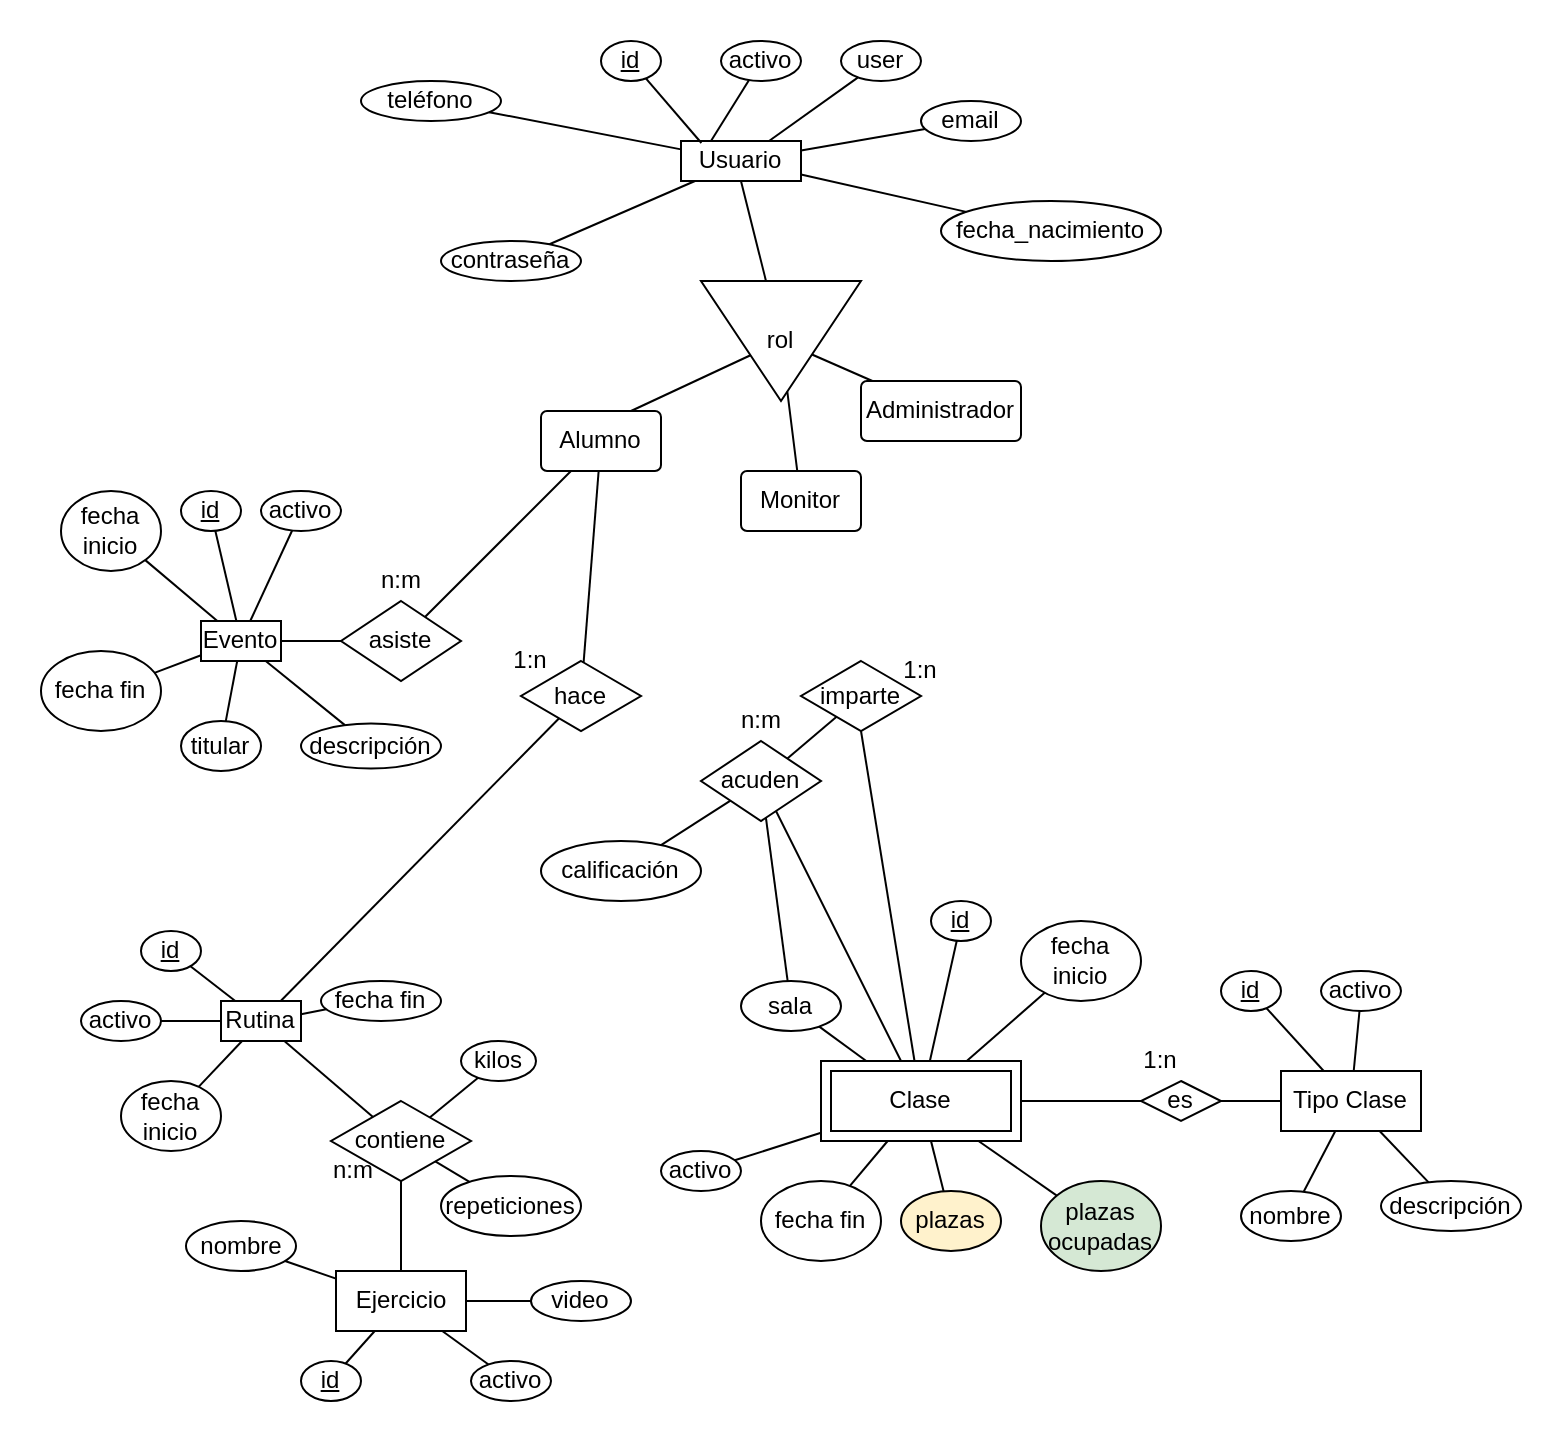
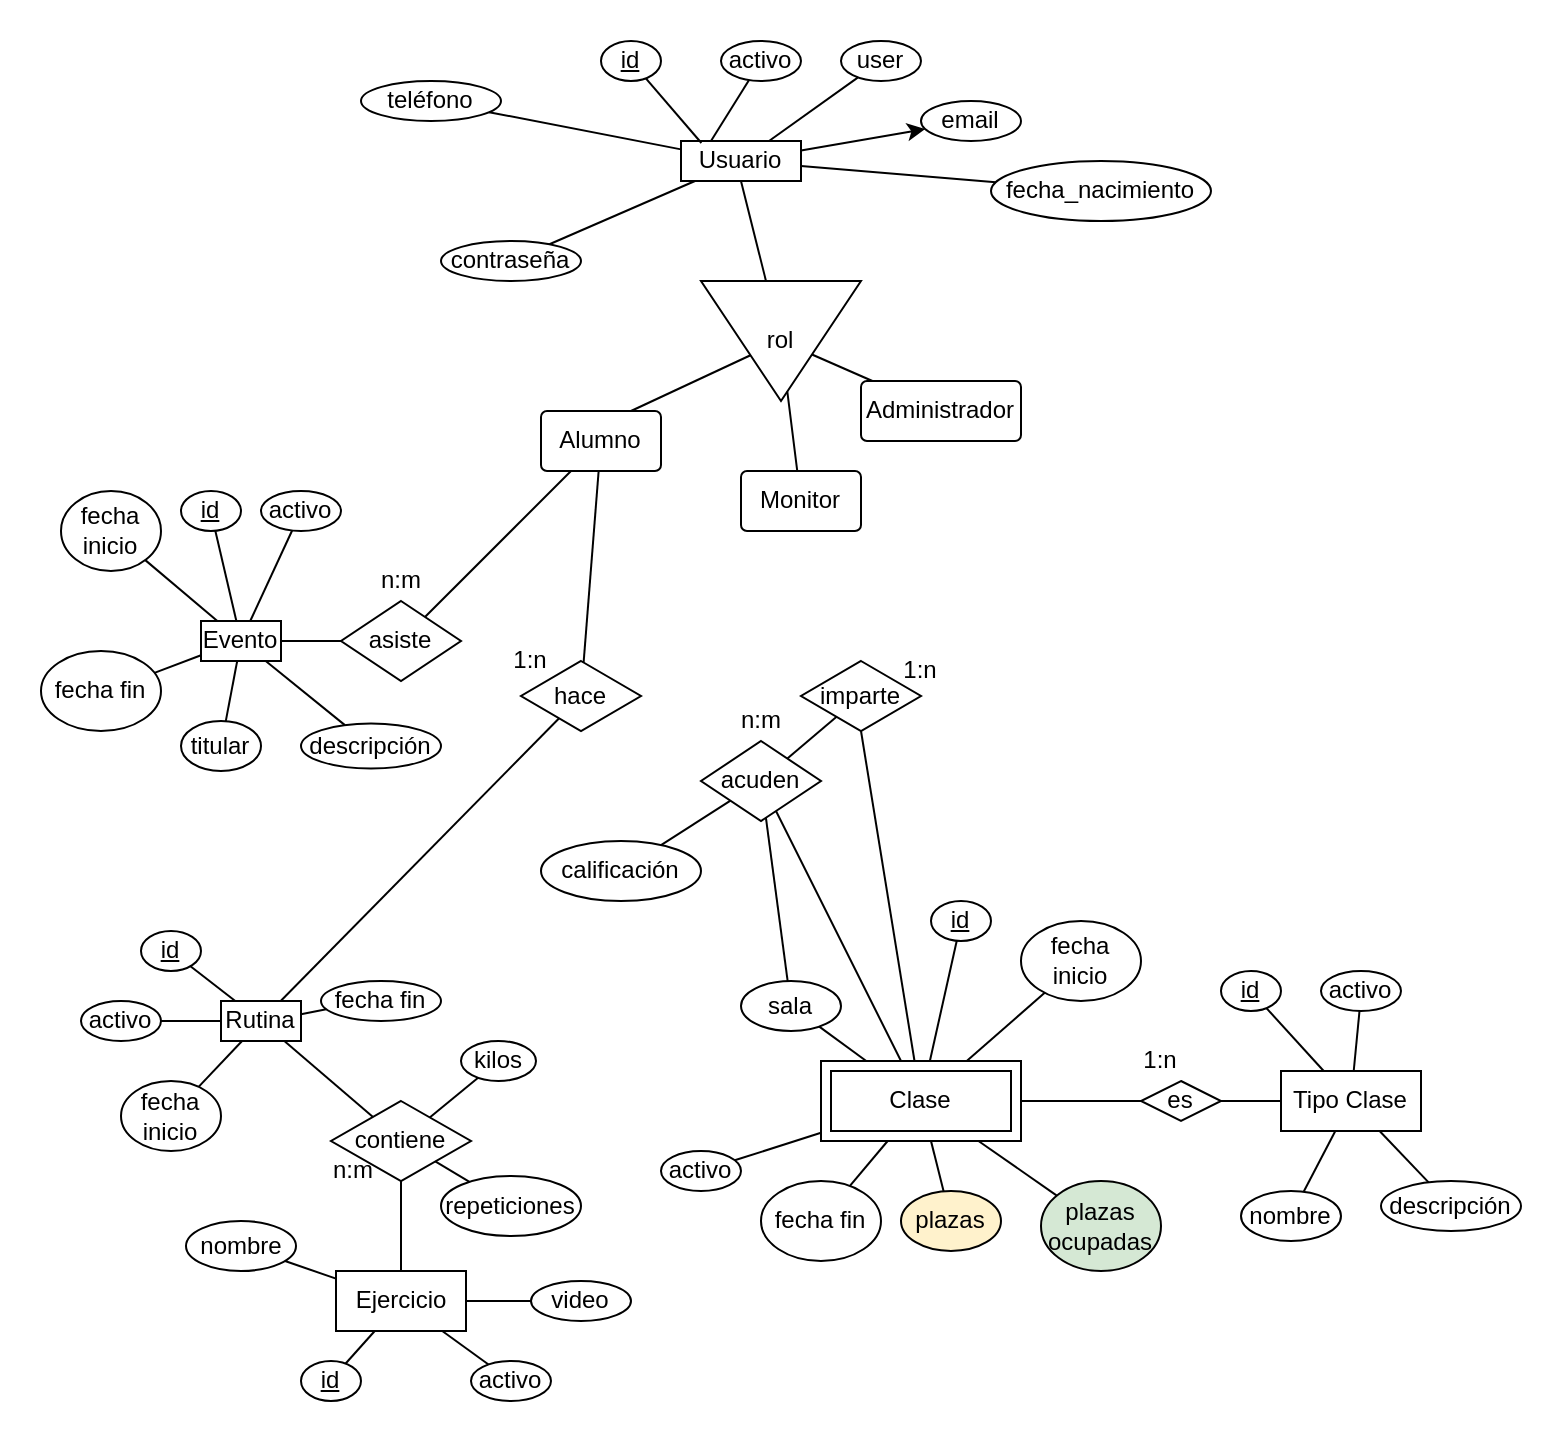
edge "email" -- "Usuario": arrowhead none -> classic
node "fecha_nacimiento": moved (1051, 231) -> (1101, 191)
